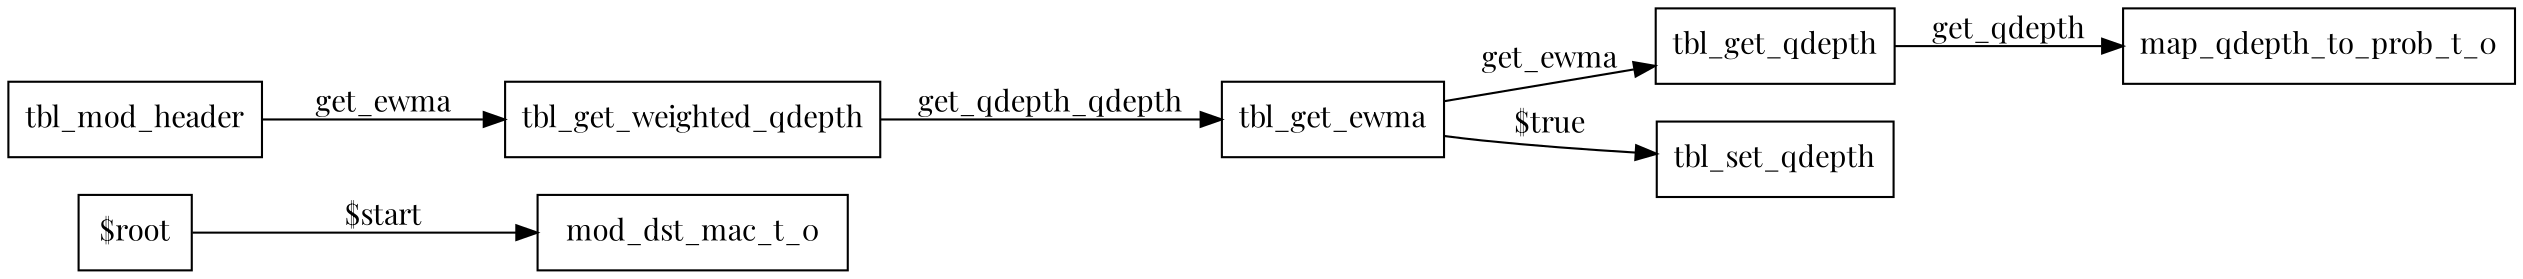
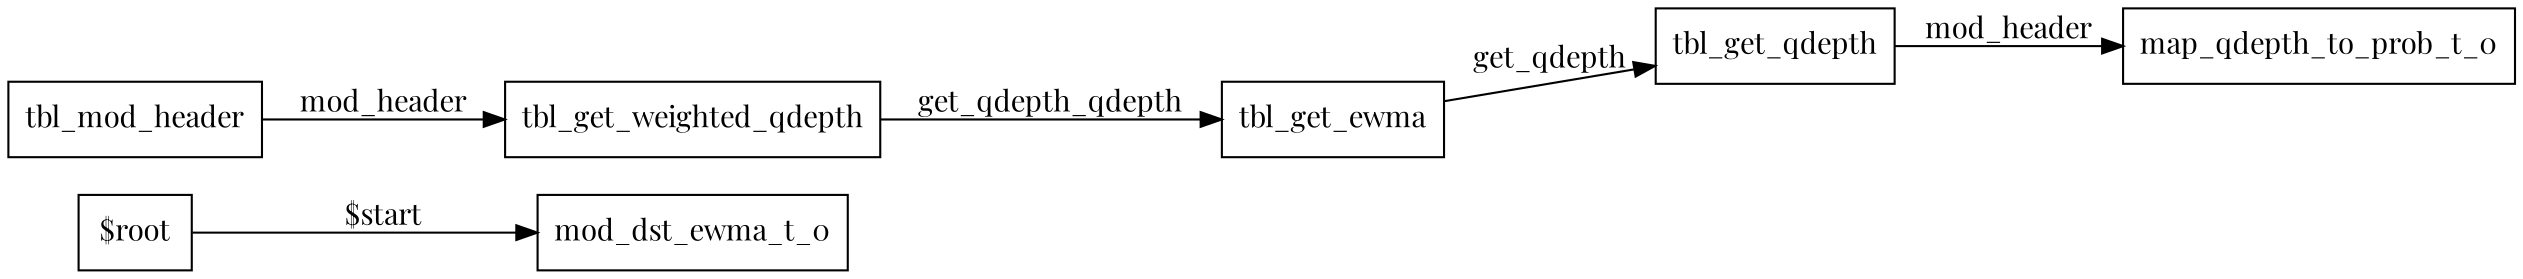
edge "tbl_get_qdepth" -> "map_qdepth_to_prob_t_0": label "get_qdepth" -> "mod_header"
edge "tbl_get_ewma" -> "tbl_get_qdepth": label "get_ewma" -> "get_qdepth"
edge "tbl_mod_header" -> "tbl_get_weighted_qdepth": label "get_ewma" -> "mod_header"
node "tbl_set_qdepth": removed
node "mod_dst_mac_t_0": label "mod_dst_mac_t_0" -> "mod_dst_ewma_t_0"
